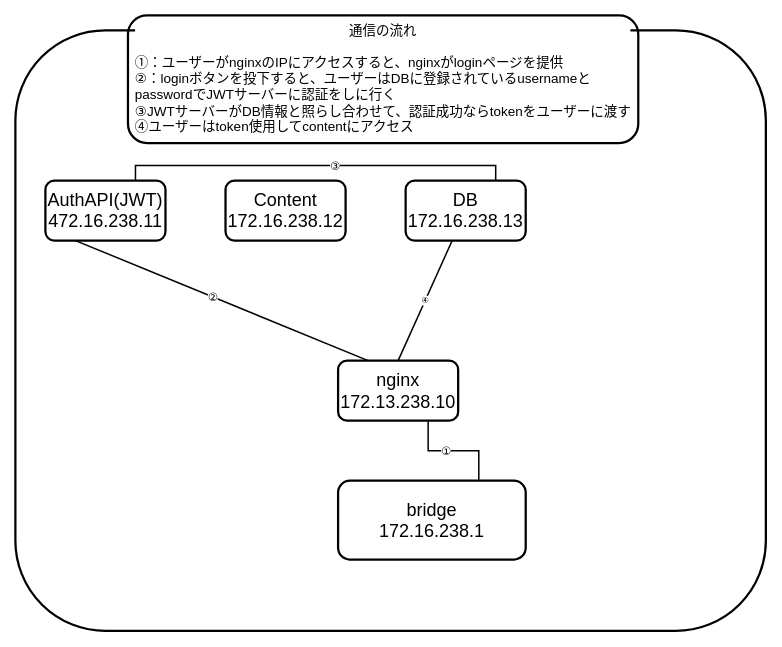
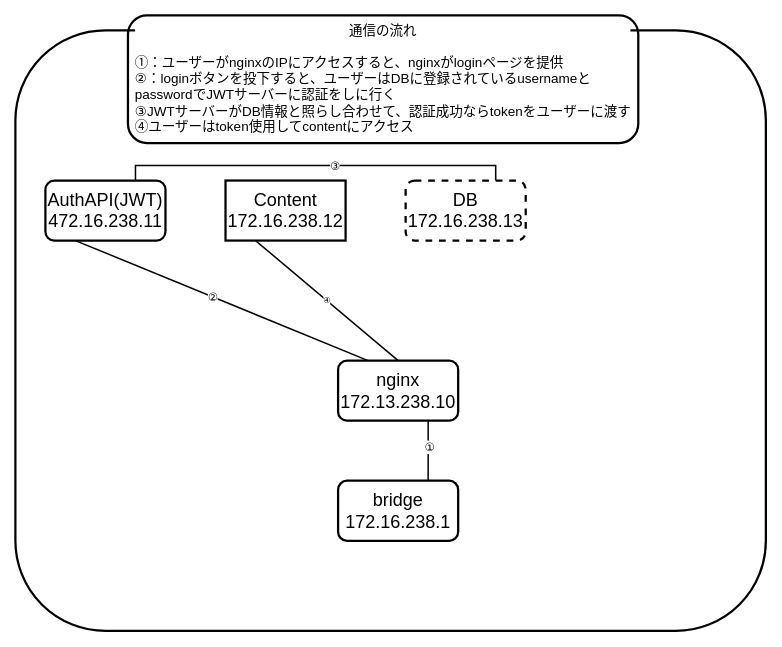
node "Content 172.16.238.12": shape rounded rectangle -> rectangle
node "DB 172.16.238.13": style solid -> dashed
edge "DB 172.16.238.13" -- "nginx 172.13.238.10": now "Content 172.16.238.12" -- "nginx 172.13.238.10"
node "bridge 172.16.238.1": size 188x79 -> 120x60
